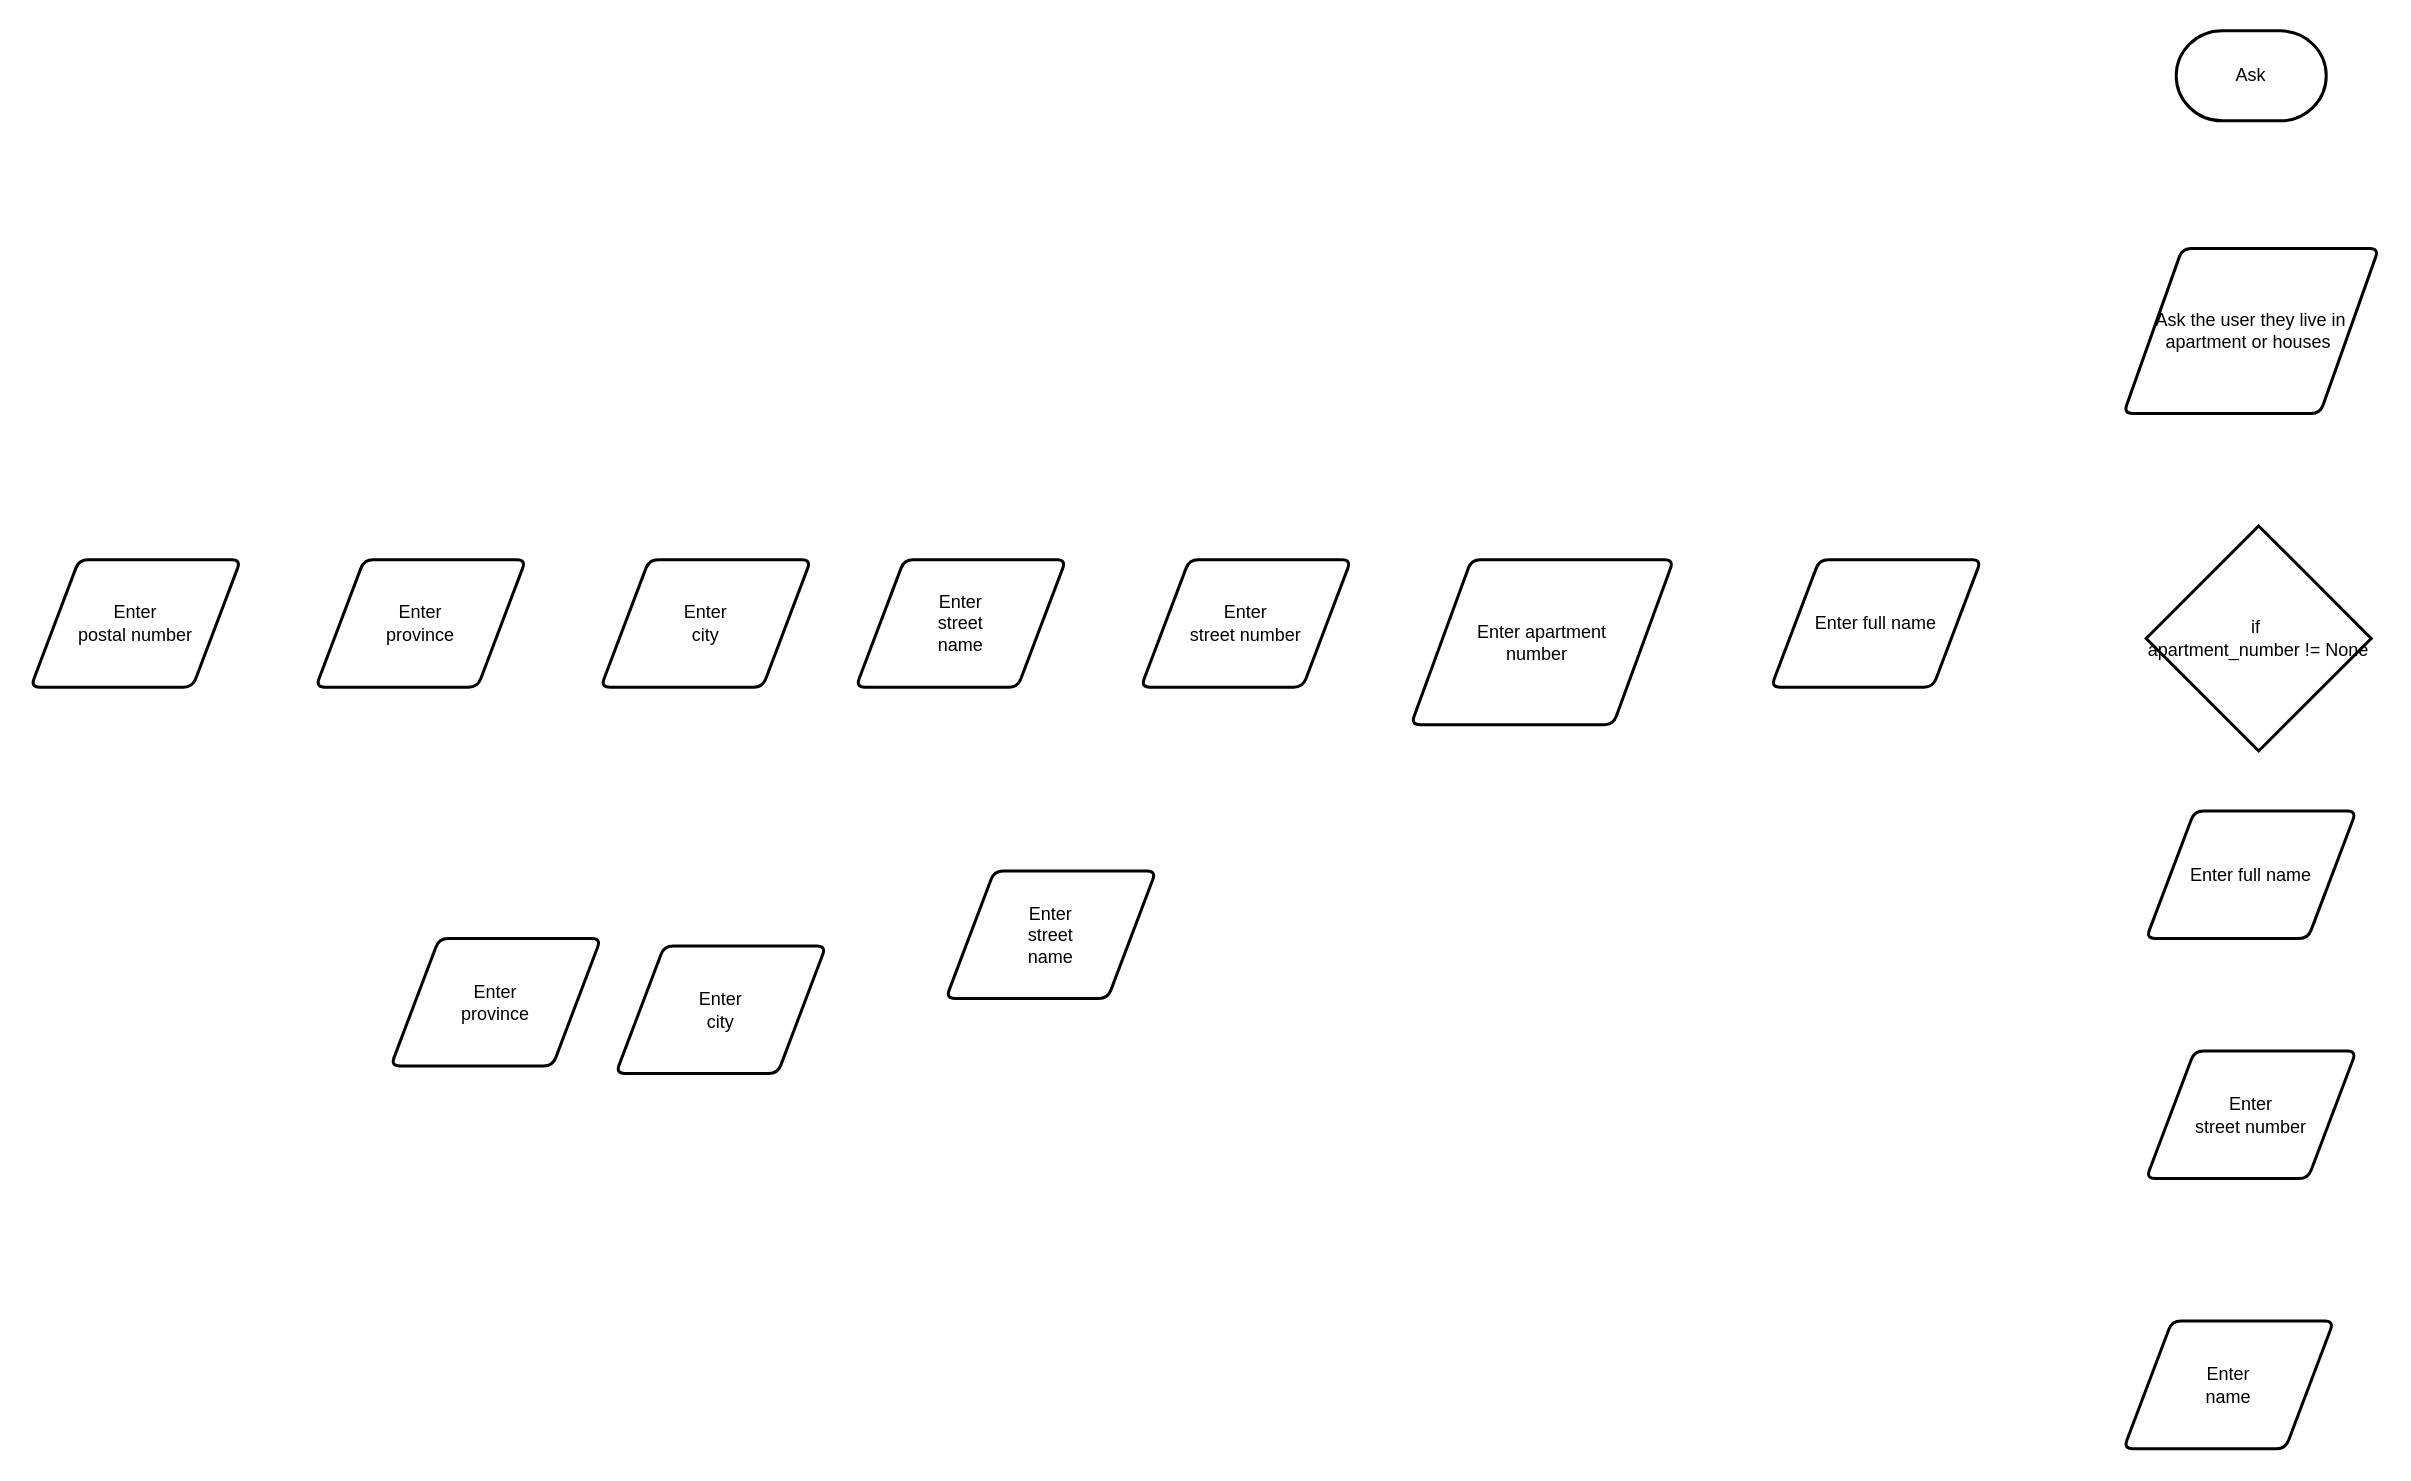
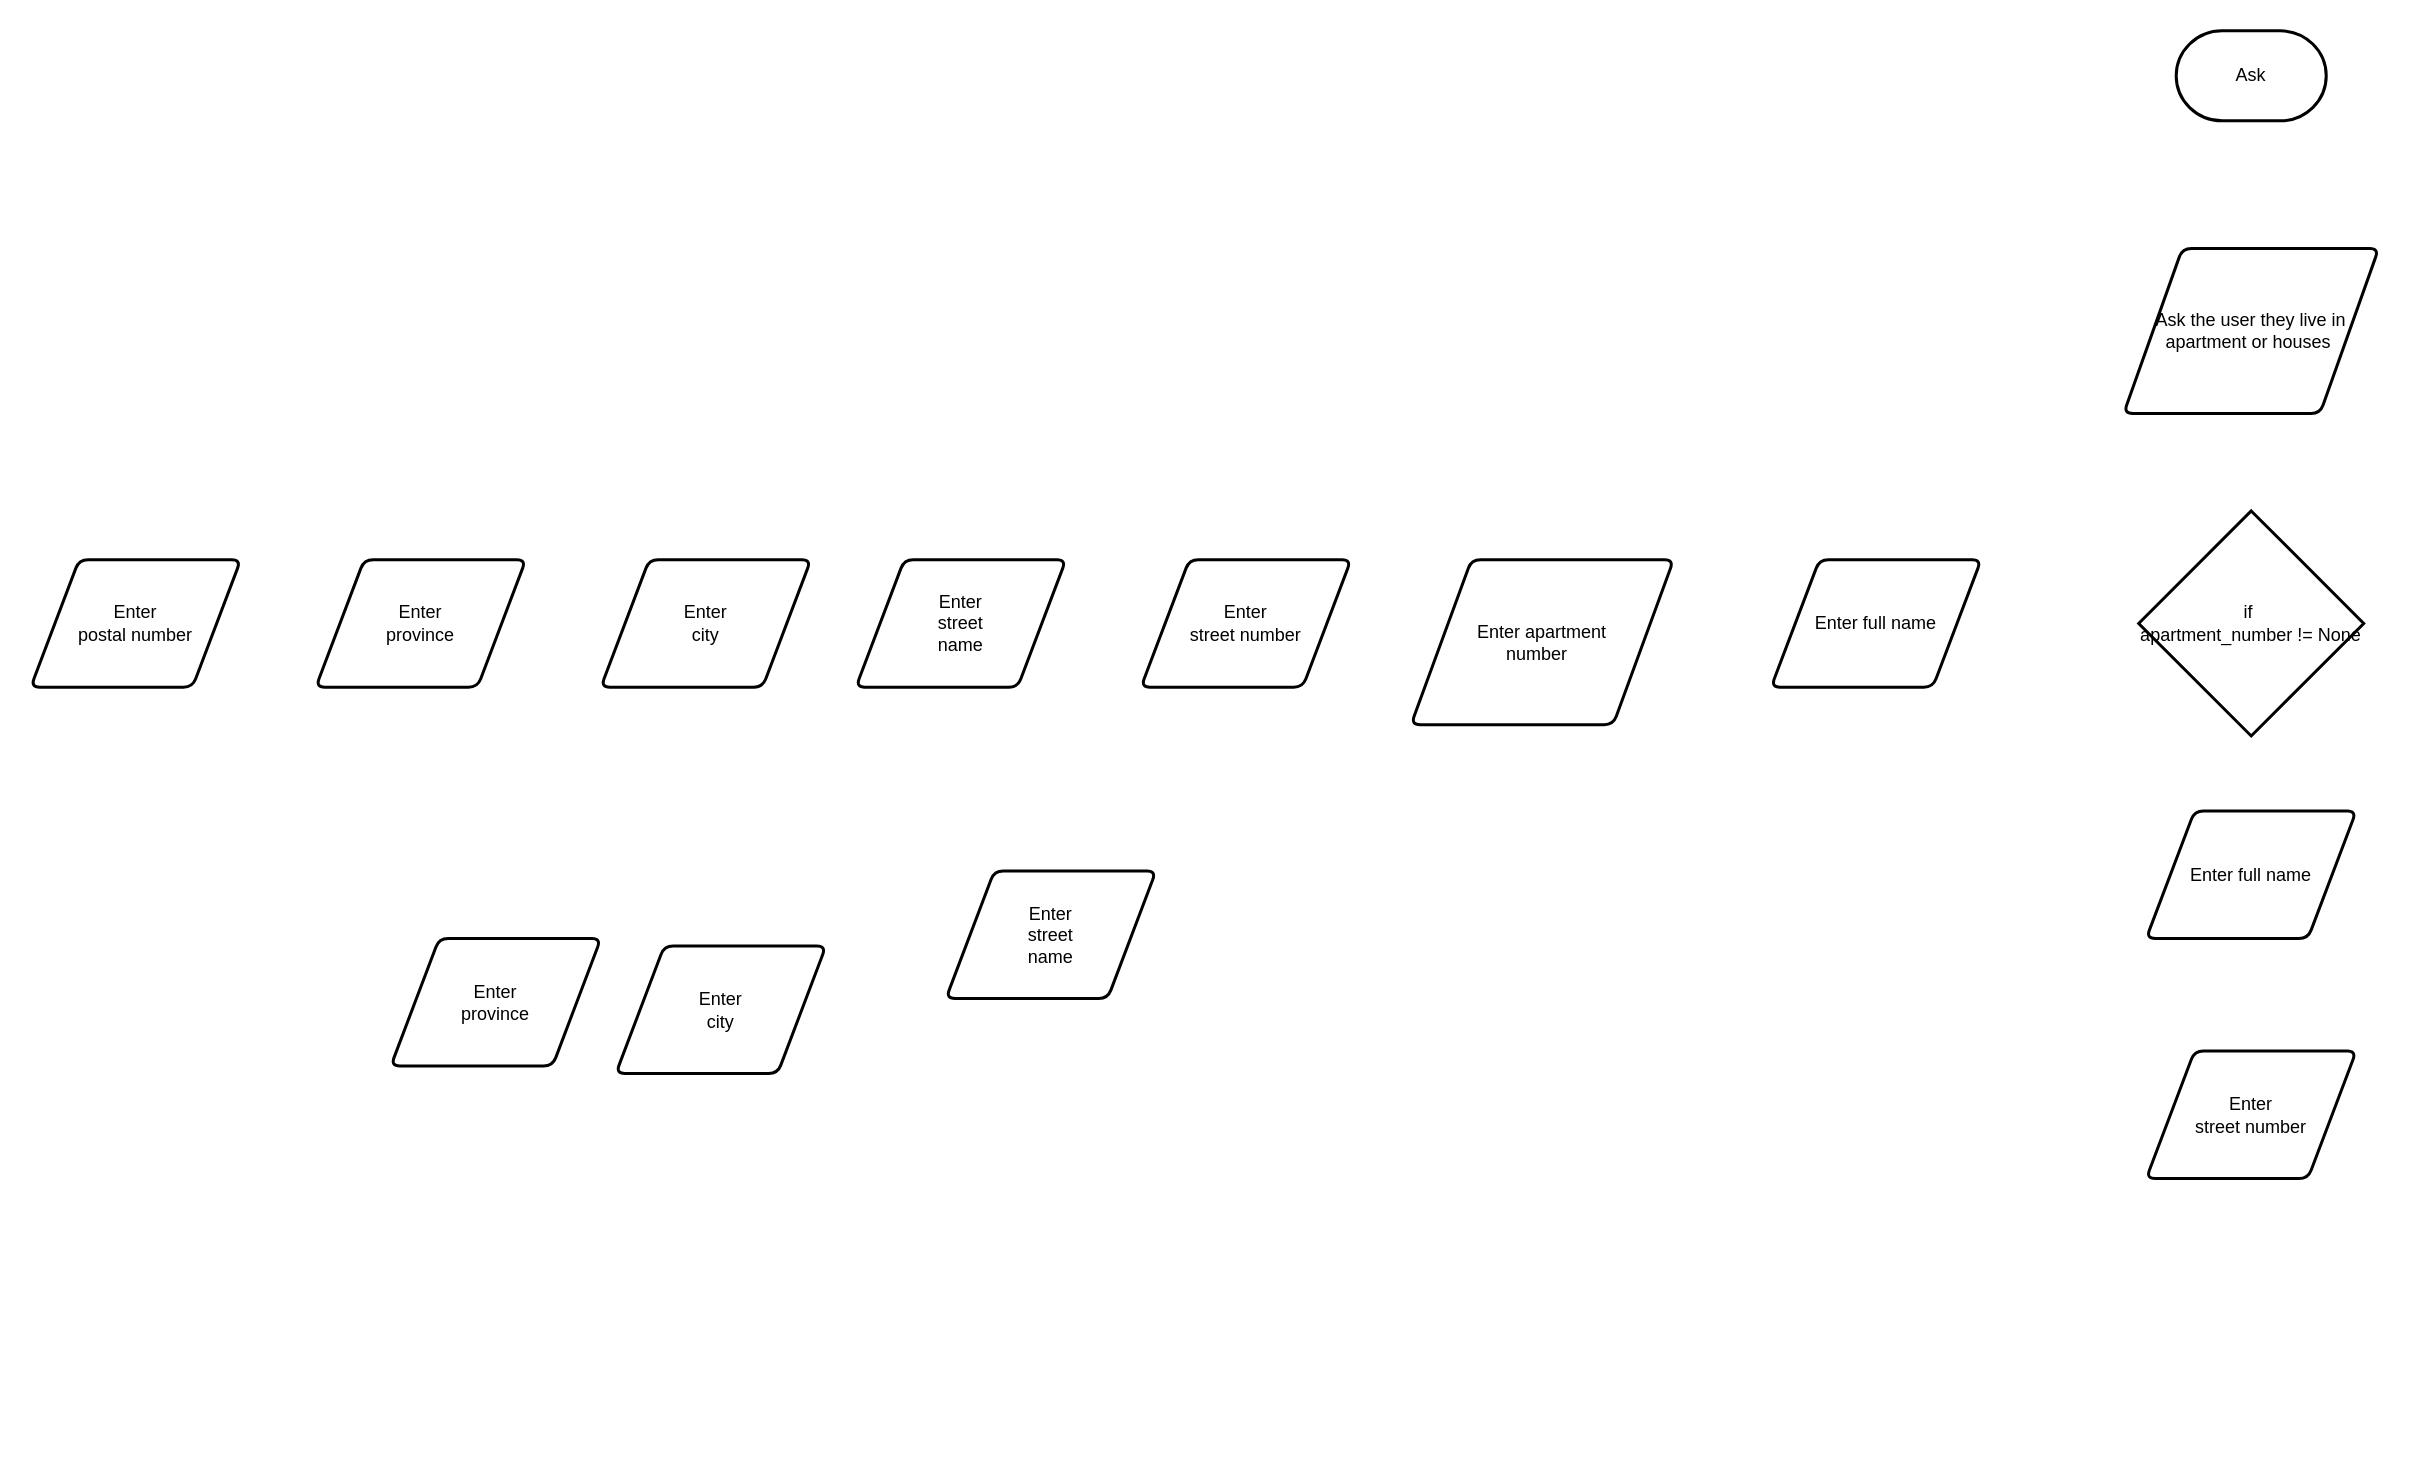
node "if apartment_number != None": moved (2258, 638) -> (2251, 623)
node "Enter name": removed
